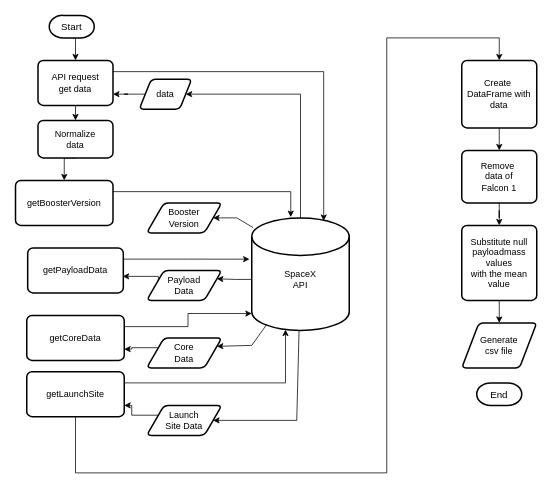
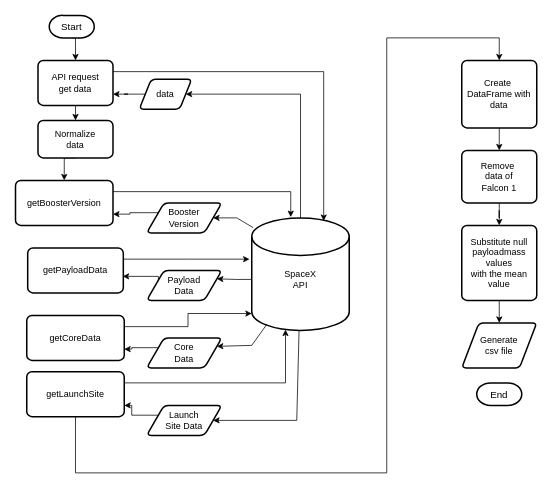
edge "Booster Version" -> "getBoosterVersion": added
